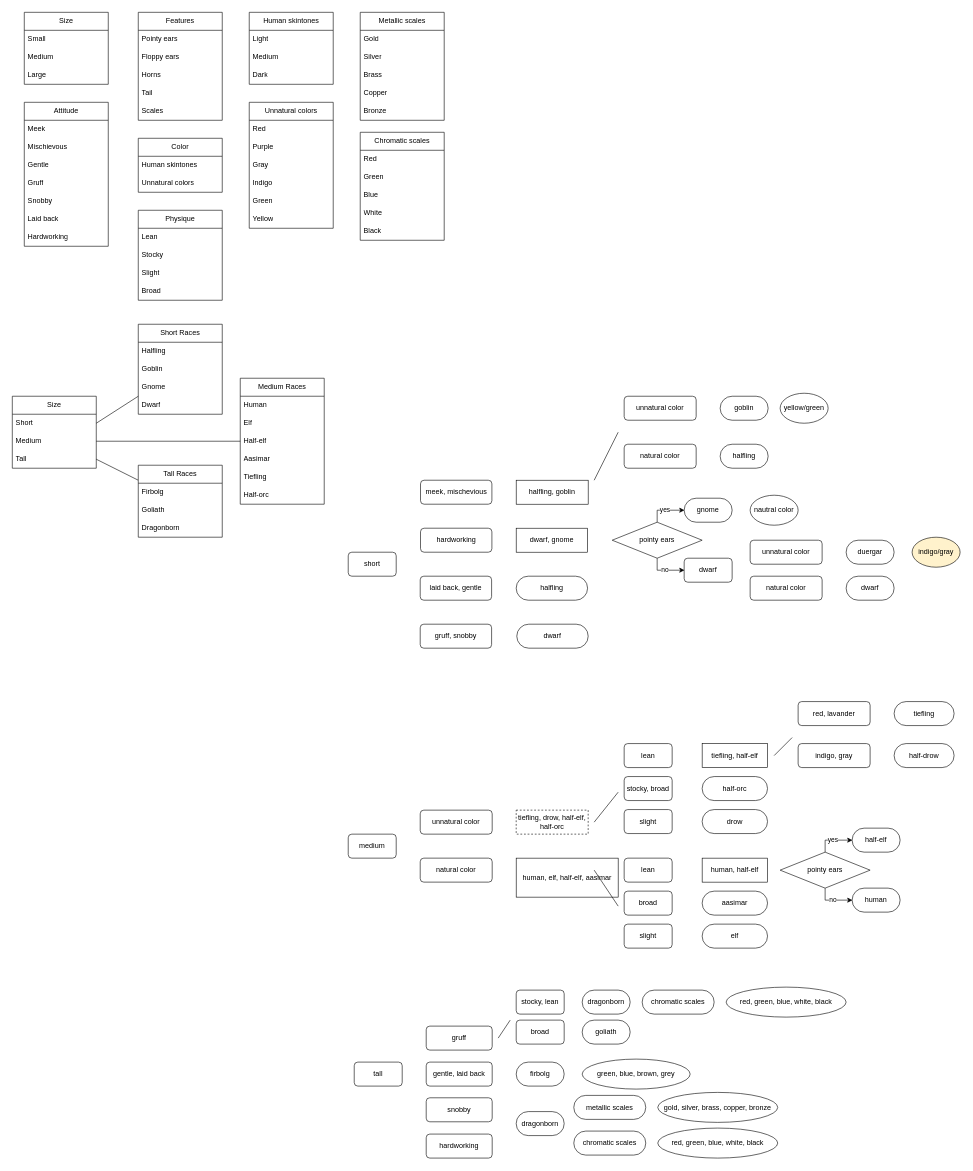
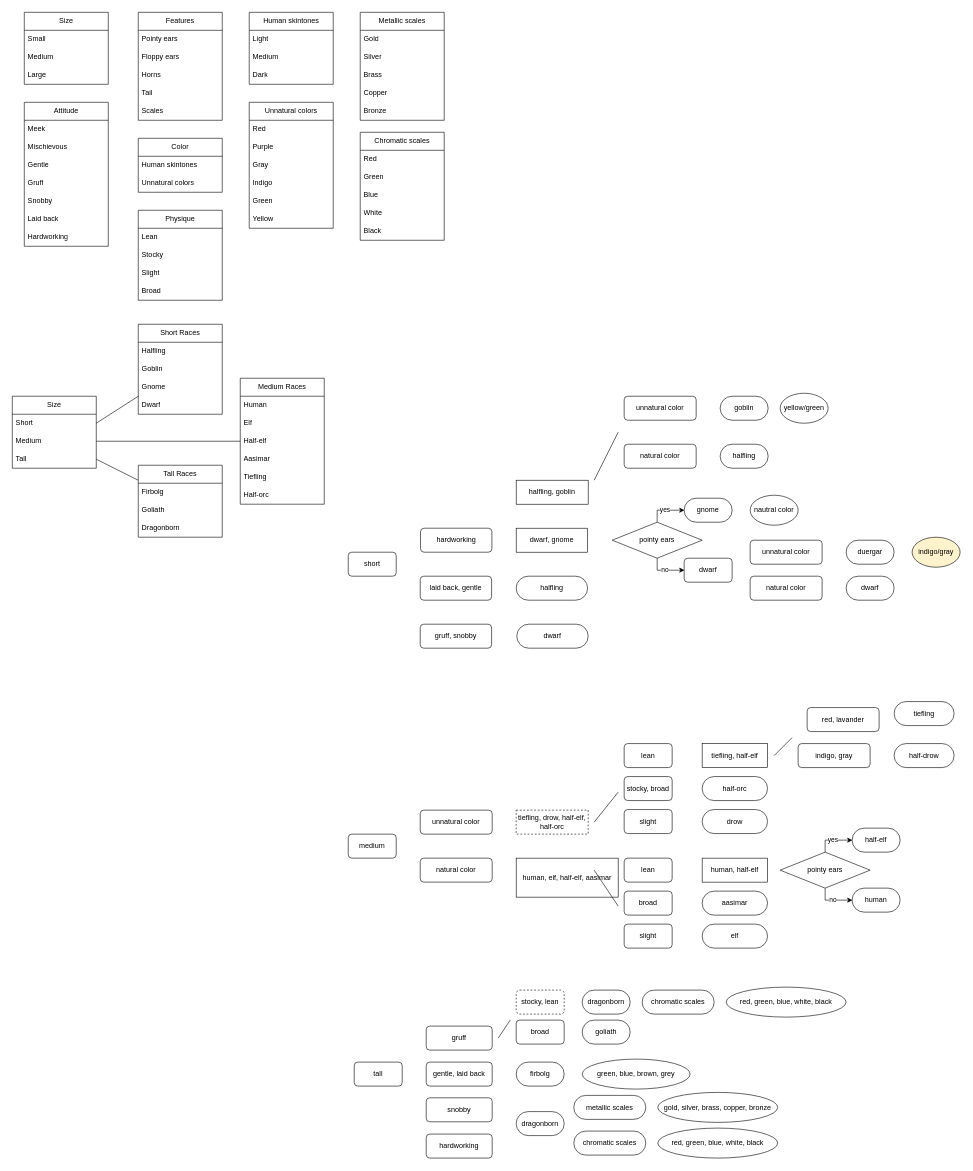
node "meek, mischevious": removed
node "red, lavander": moved (834, 714) -> (843, 720)
node "stocky, lean": style solid -> dashed
